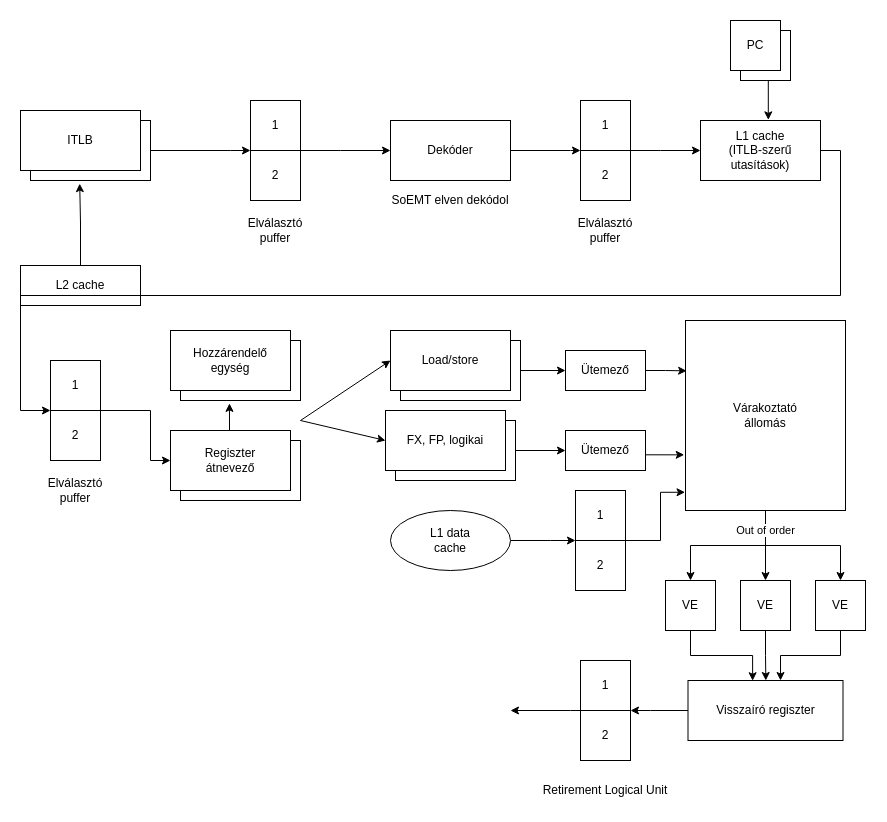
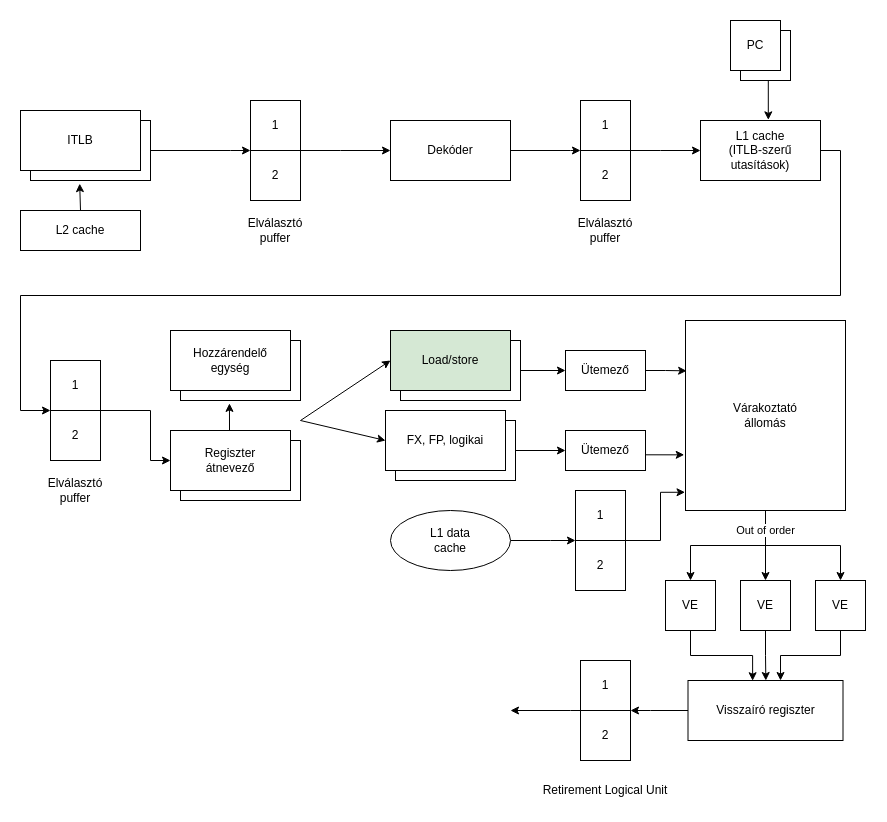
node "SoEMT elven dekódol": removed
node "L2 cache": moved (81, 286) -> (81, 231)
node "Load/store": fillcolor #ffffff -> #d5e8d4
